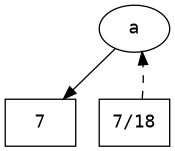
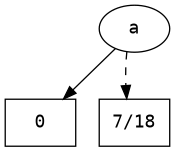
edge "7/18" -> "a": reversed
node "7": label "7" -> "0"
